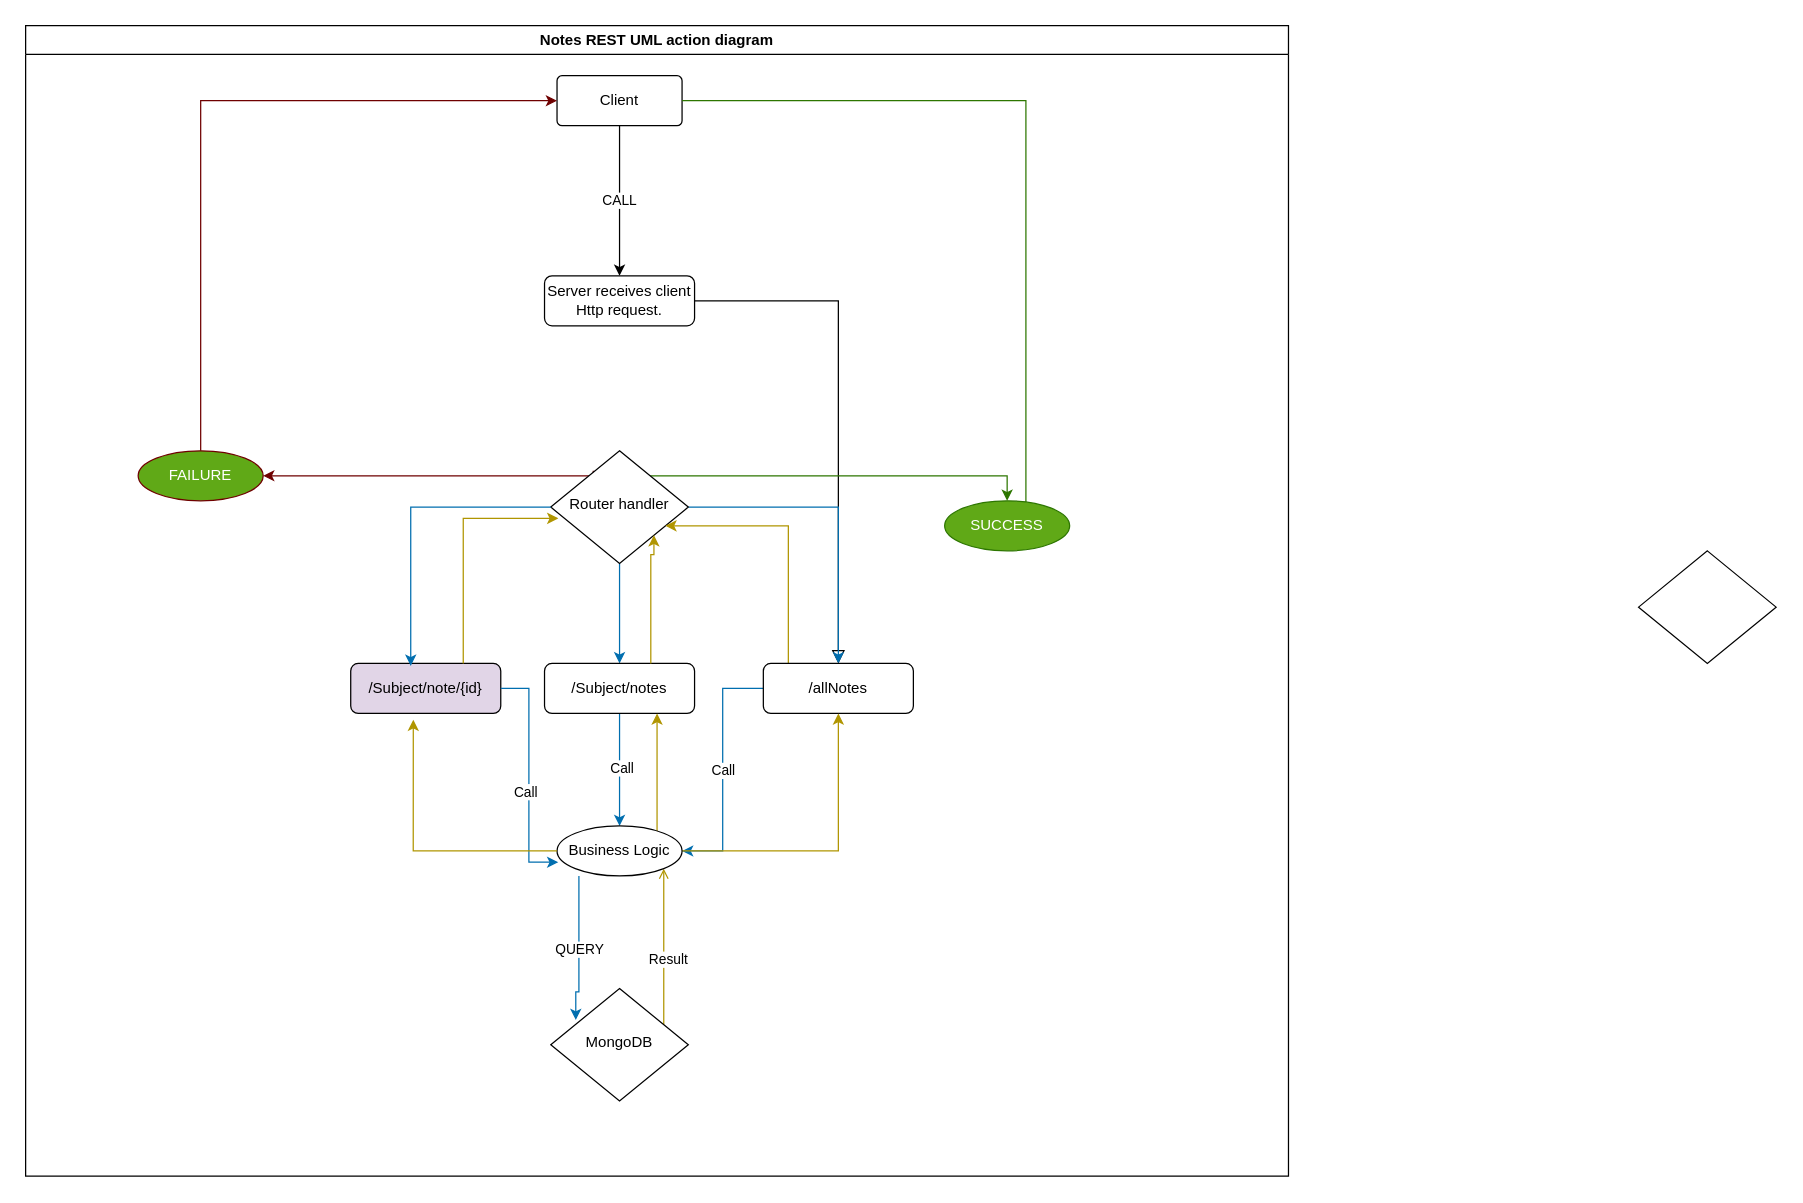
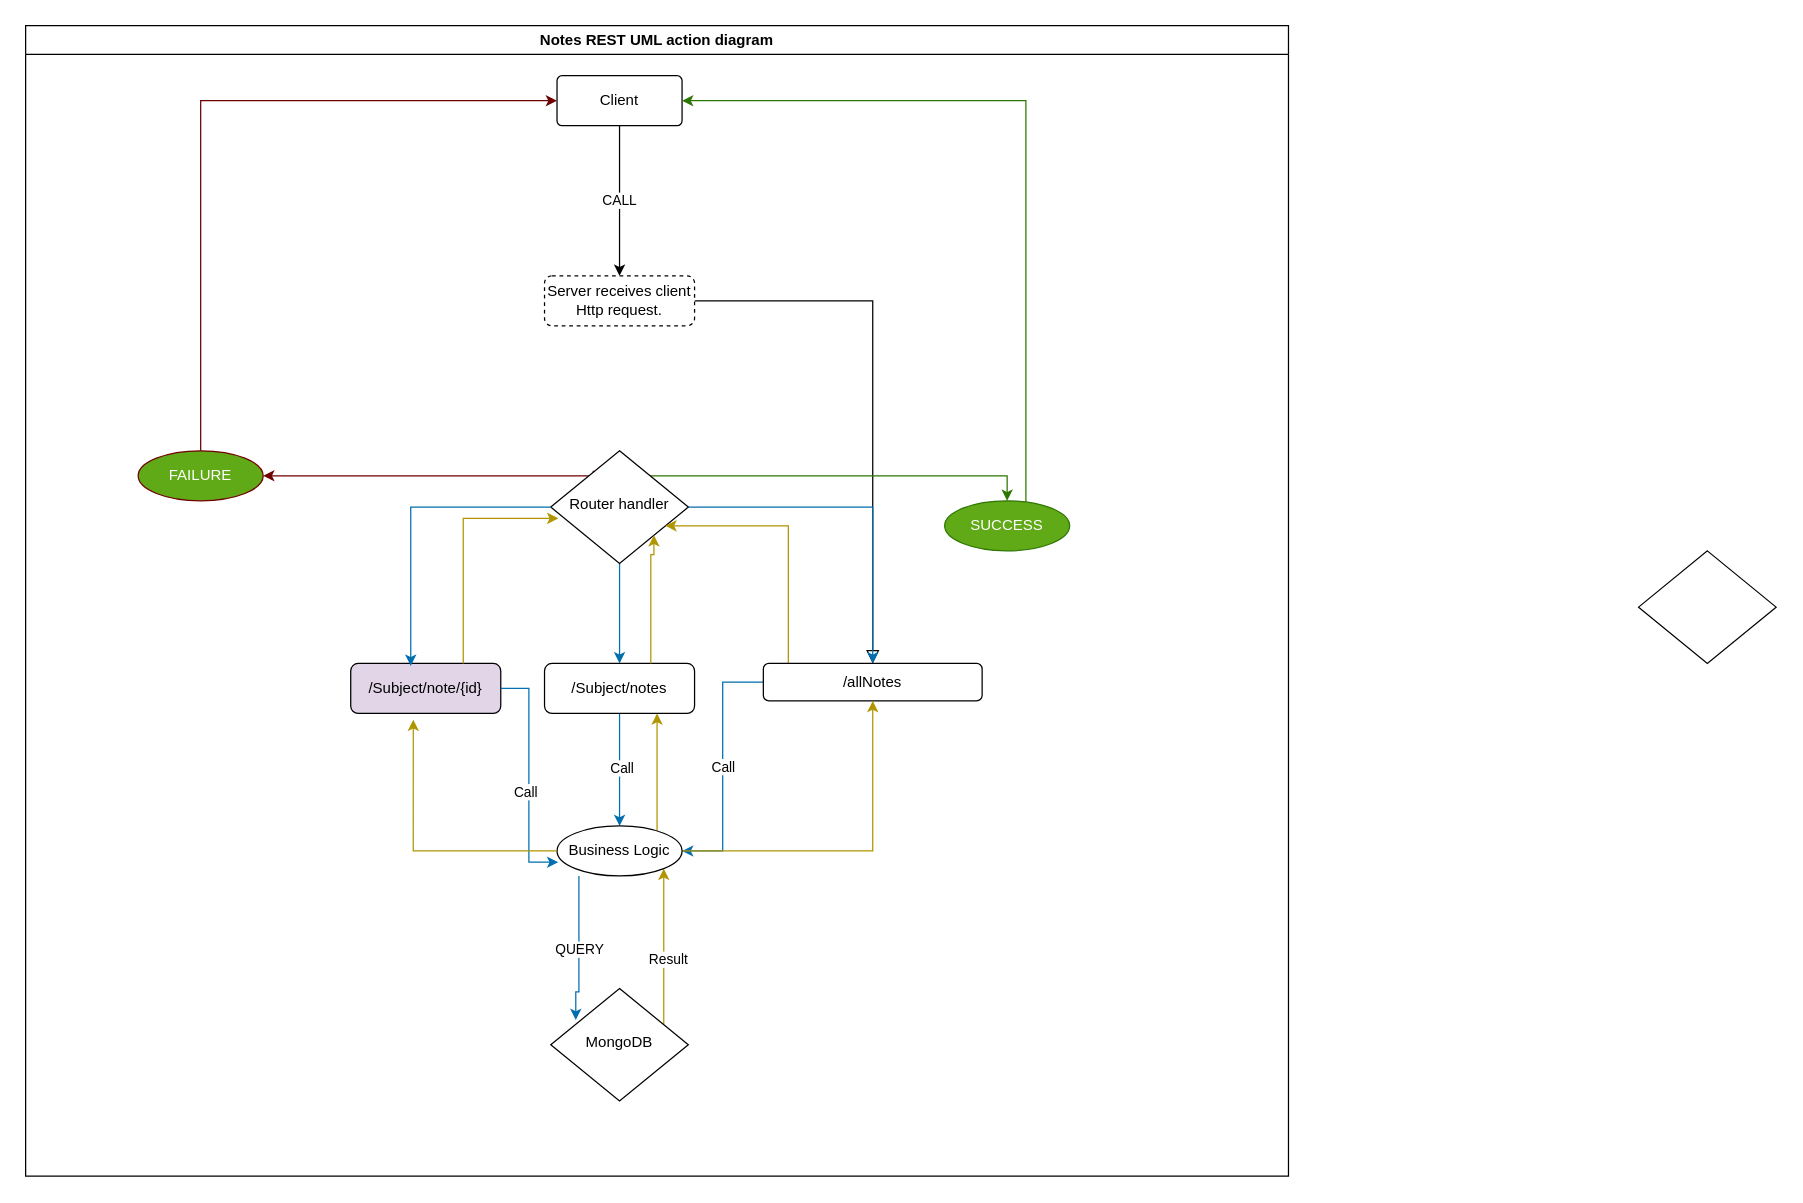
edge "Client" -- "SUCCESS": arrowhead none -> classic
node "Server receives client Http request.": style solid -> dashed
node "/allNotes": size 150x50 -> 219x38
edge "MongoDB" -> "Business Logic": arrowhead open -> classic
